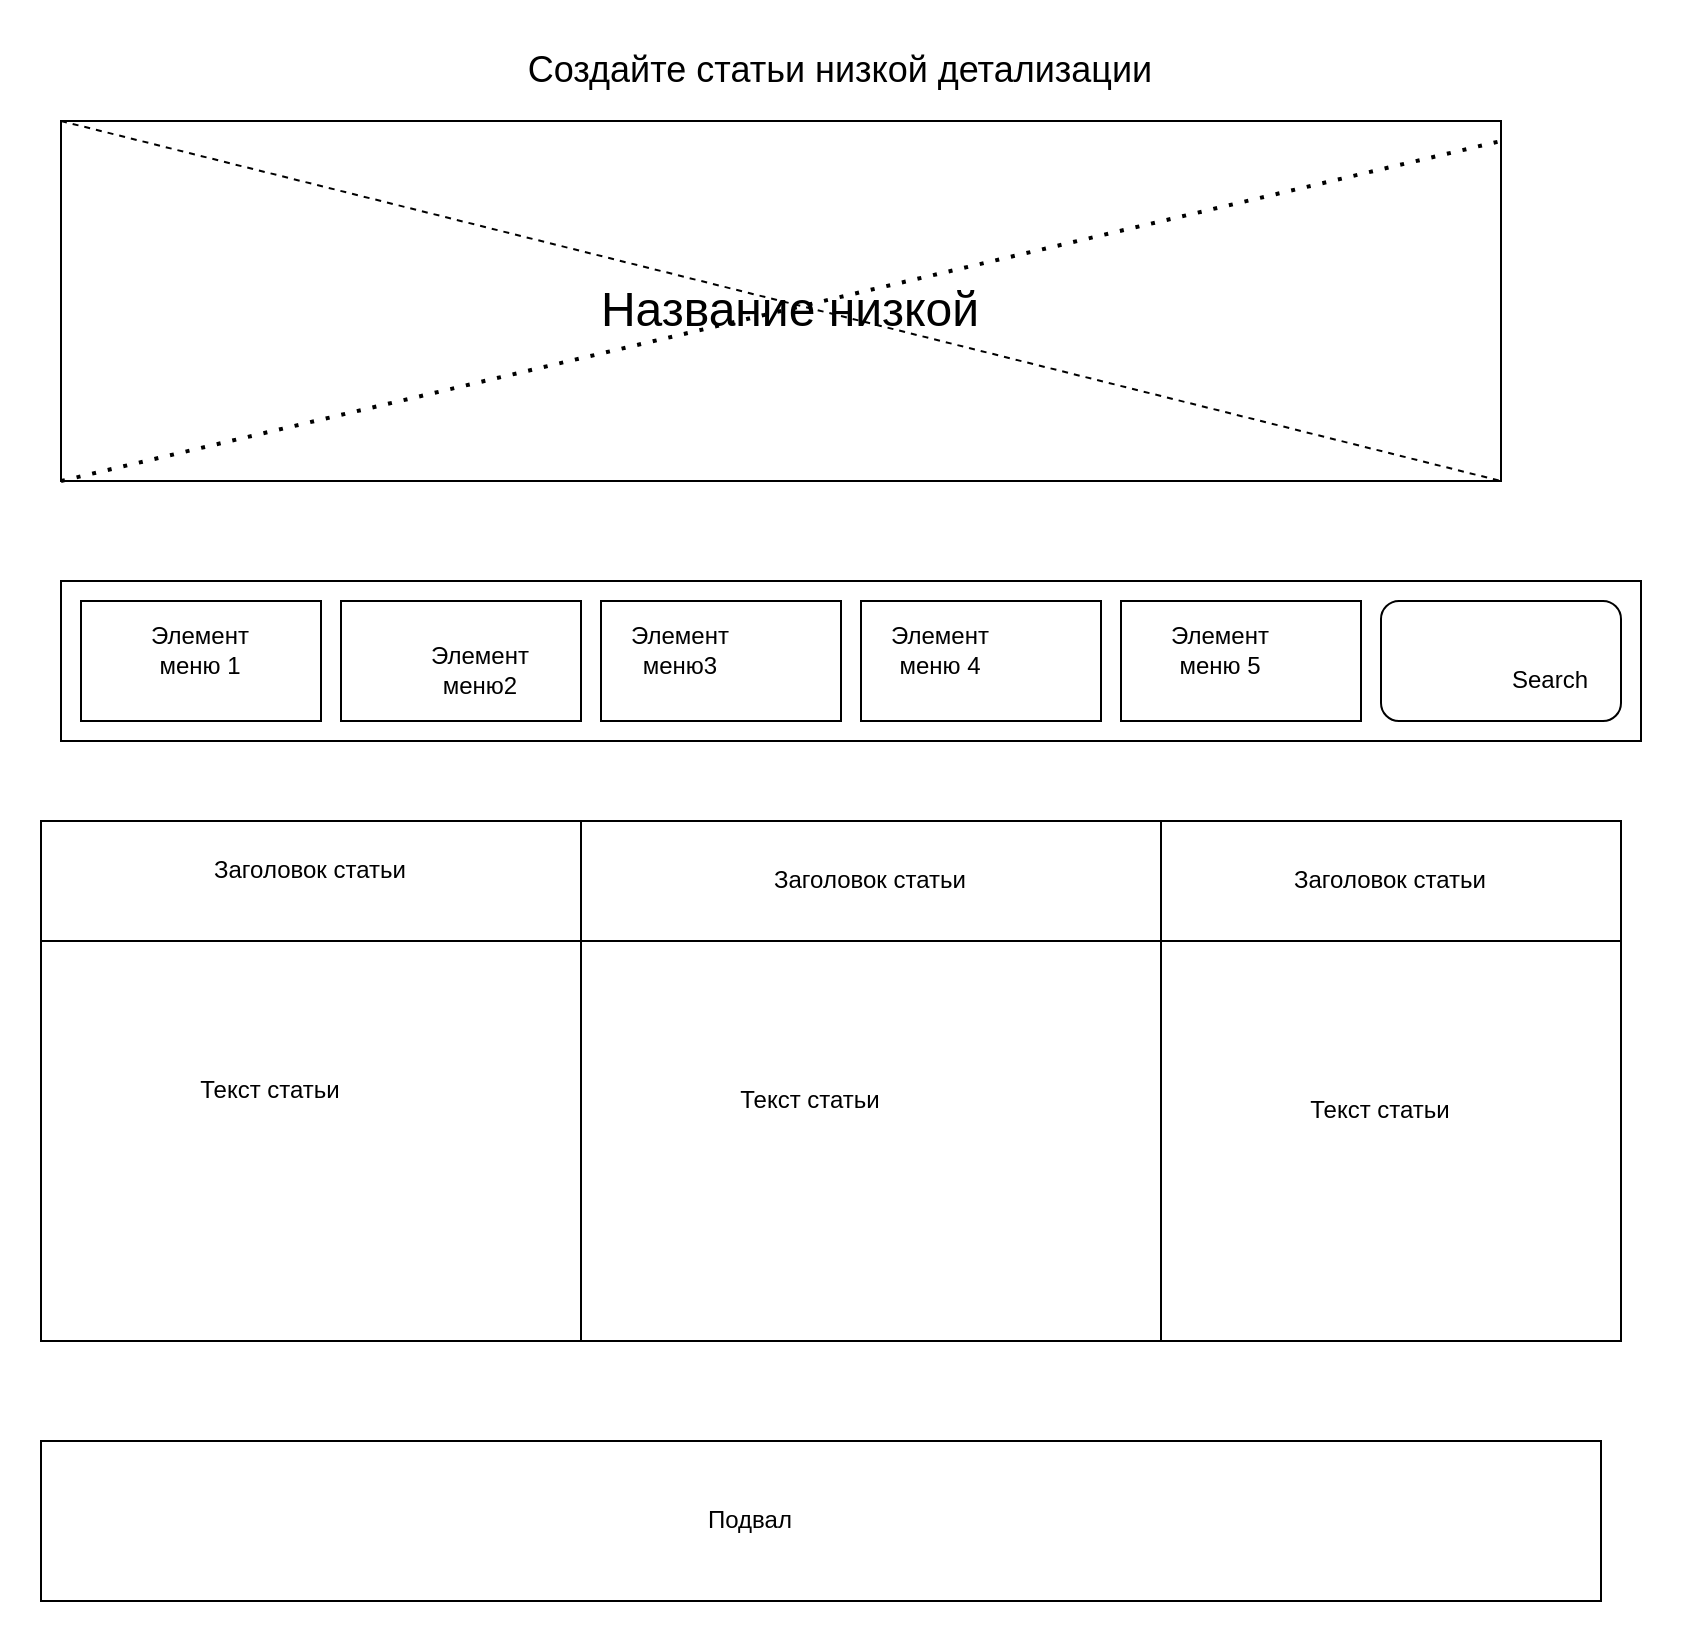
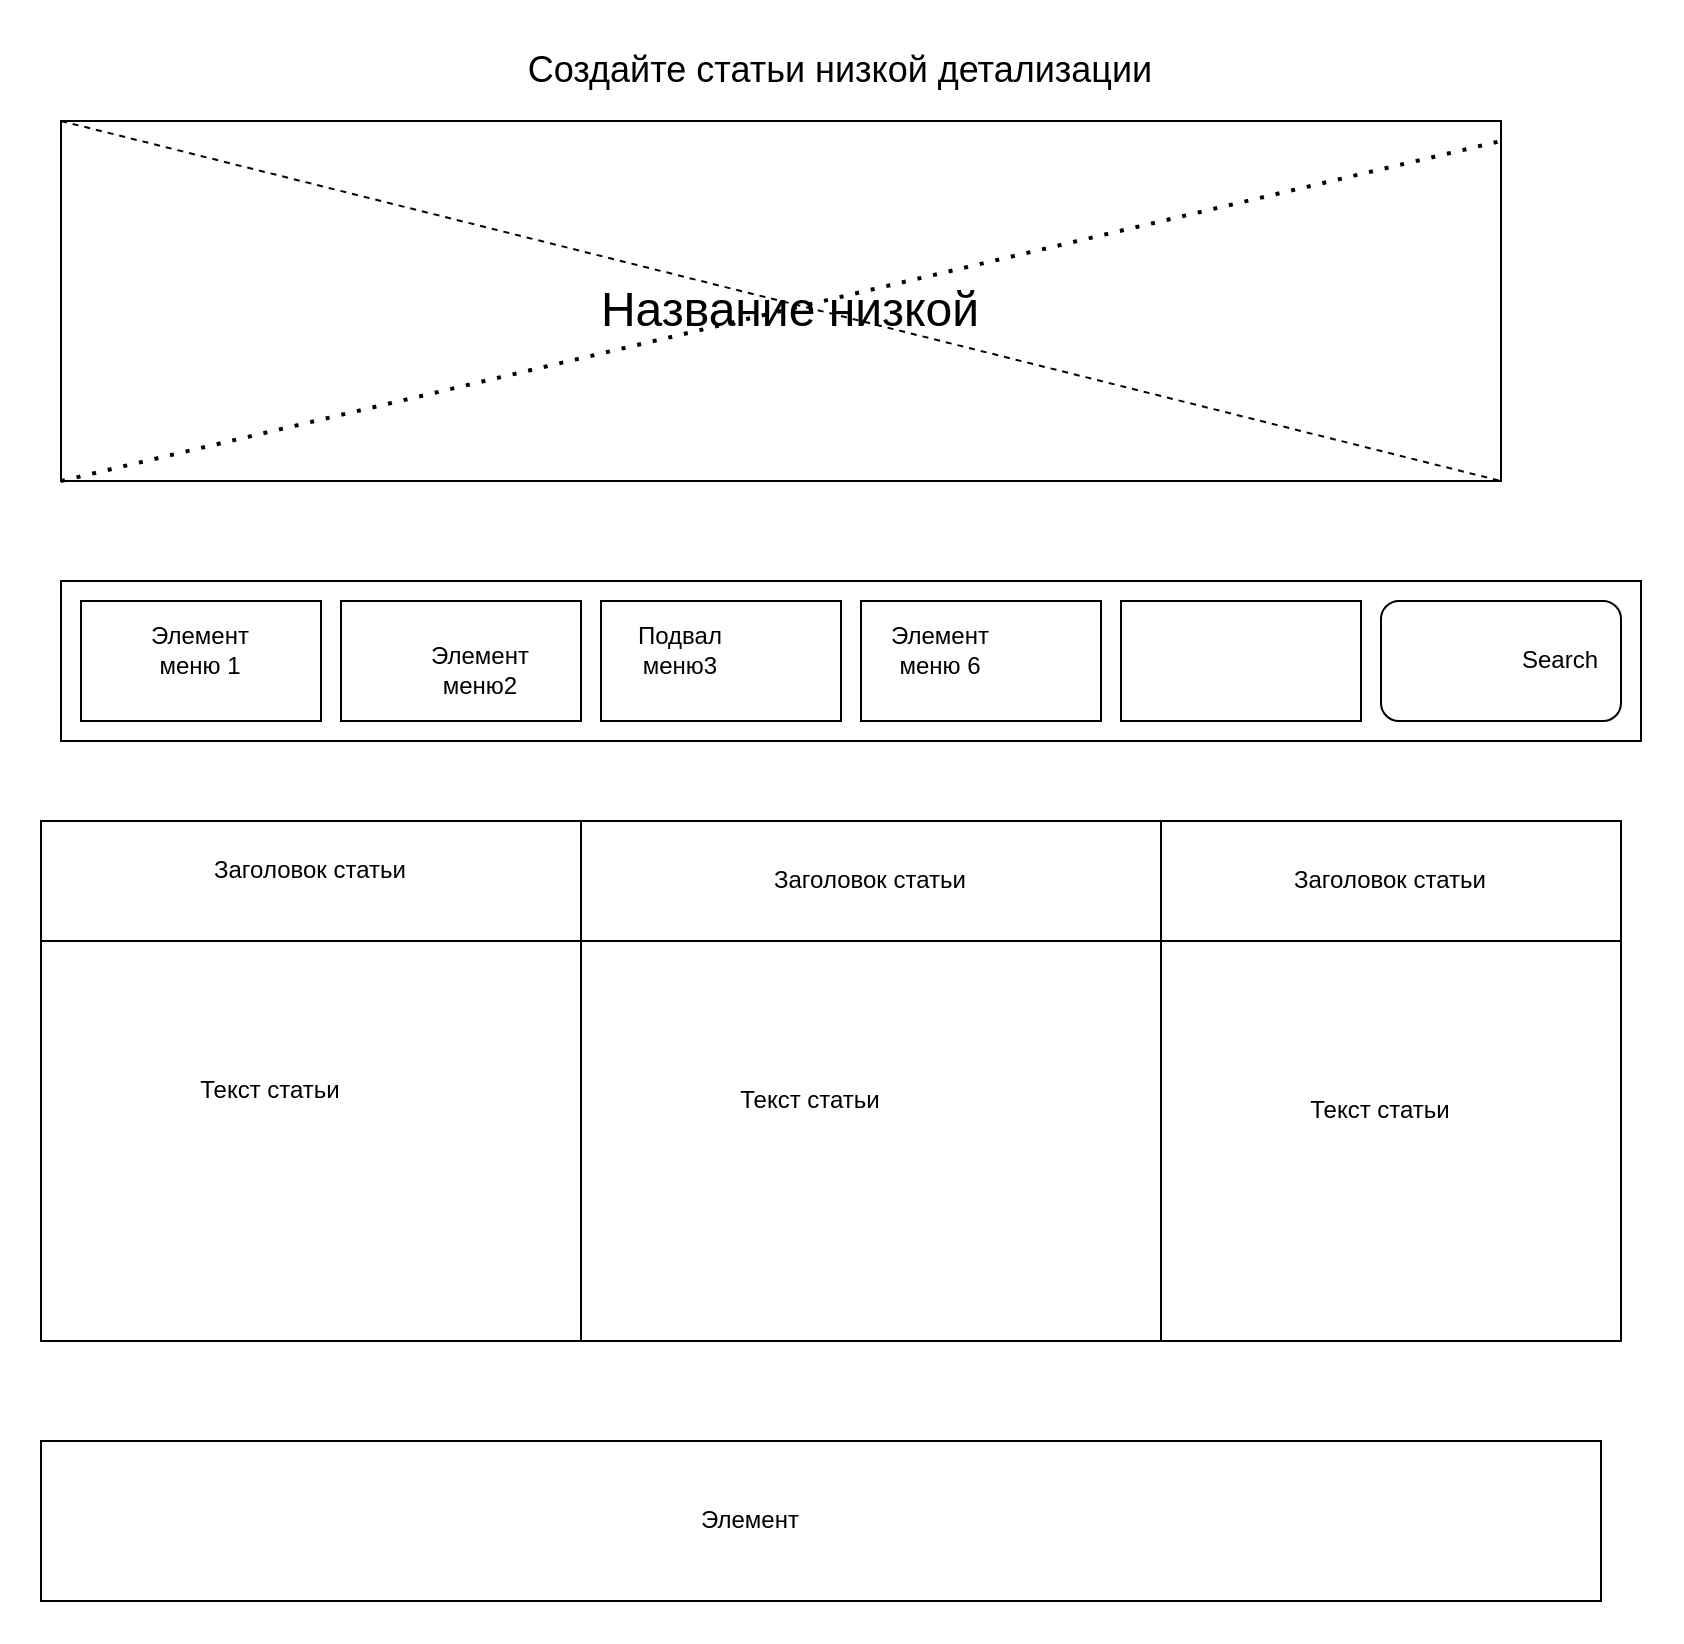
node "Элемент меню3": label "Элемент меню3" -> "Подвал меню3"
node "Элемент меню 4": label "Элемент меню 4" -> "Элемент меню 6"
node "Элемент меню 5": removed
node "Search": moved (1551, 681) -> (1561, 661)
node "Подвал": label "Подвал" -> "Элемент"
